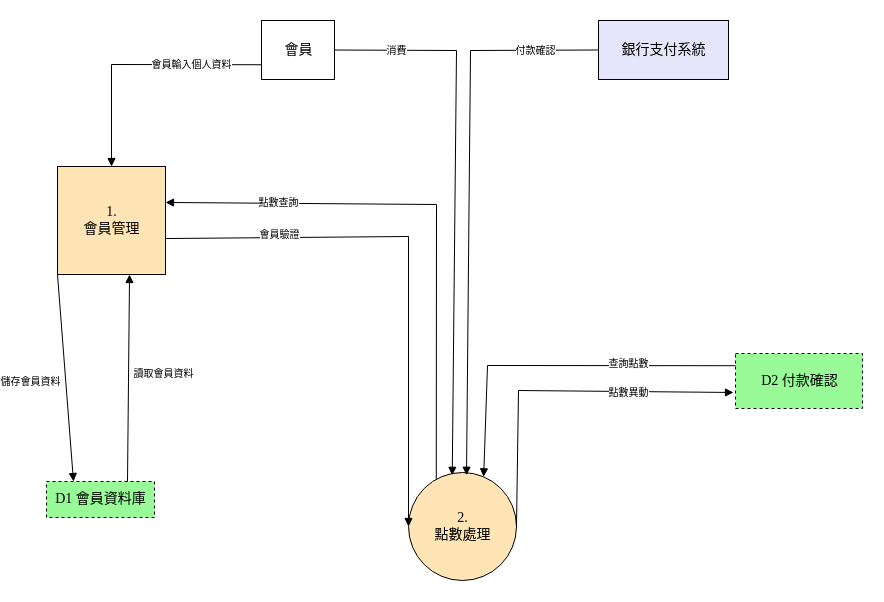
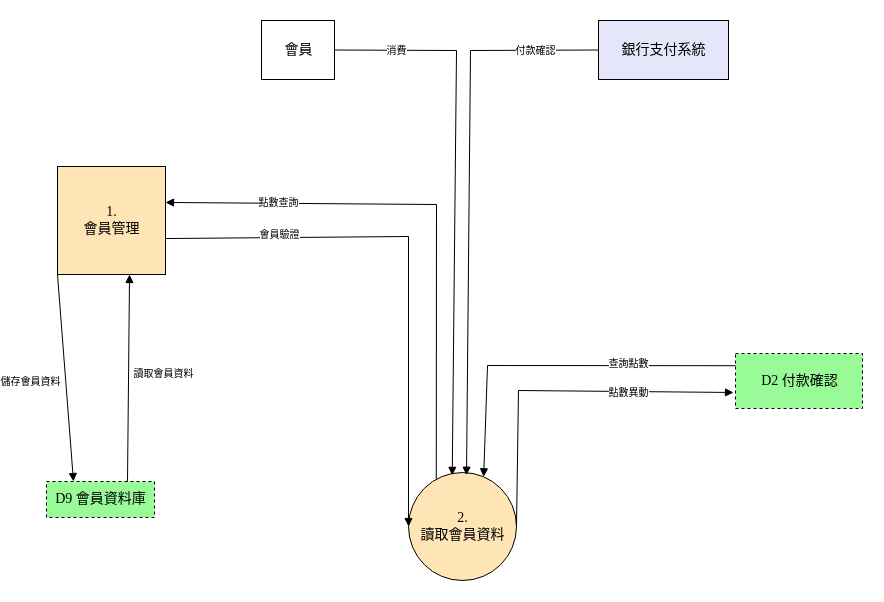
edge "會員" -> "1. 會員管理": removed, label "會員輸入個人資料"
node "D1 會員資料庫": label "D1 會員資料庫" -> "D9 會員資料庫"
node "2. 點數處理": label "2. 點數處理" -> "2. 讀取會員資料"
